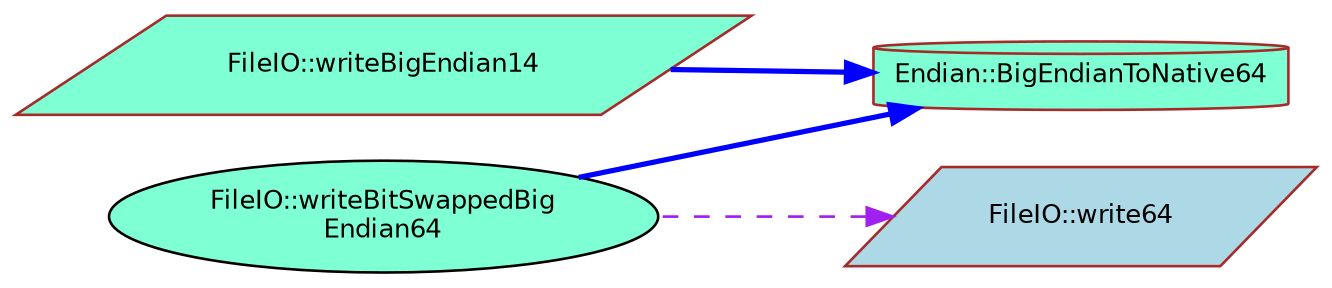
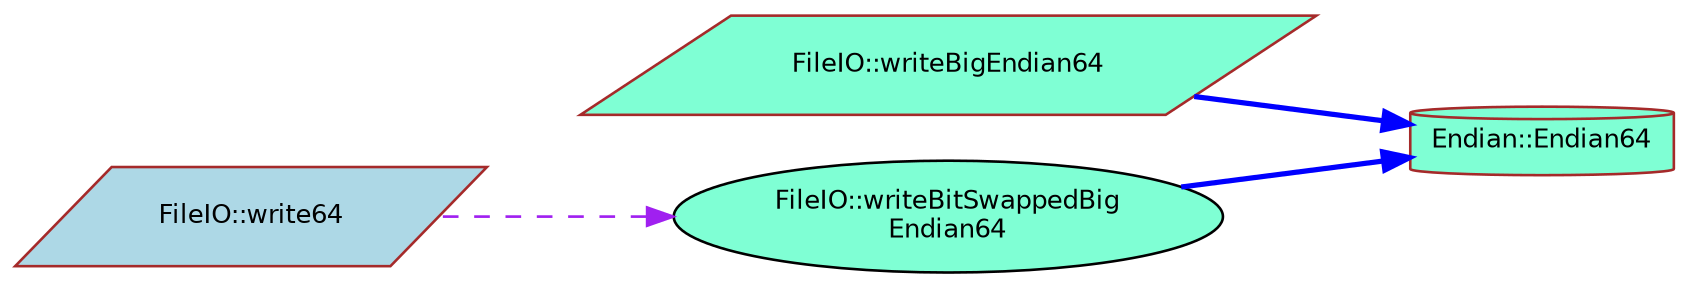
node "FileIO::writeBigEndian14": label "FileIO::writeBigEndian14" -> "FileIO::writeBigEndian64"
node "Endian::BigEndianToNative64": label "Endian::BigEndianToNative64" -> "Endian::Endian64"
edge "FileIO::writeBitSwappedBig Endian64" -> "FileIO::write64": reversed
